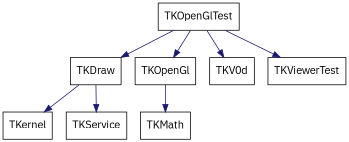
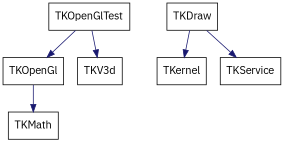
edge "TKOpenGlTest" -> "TKDraw": removed
node "TKV0d": label "TKV0d" -> "TKV3d"
node "TKViewerTest": removed
